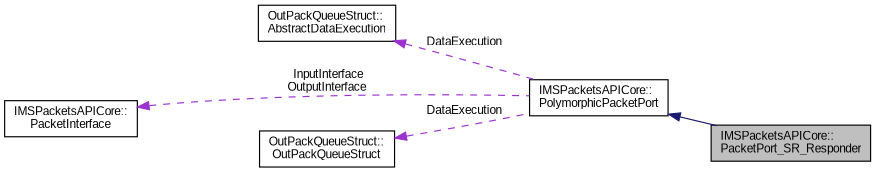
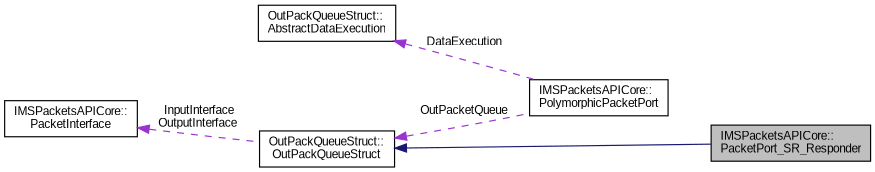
edge "IMSPacketsAPICore:: PolymorphicPacketPort" -> "IMSPacketsAPICore:: PacketInterface": now "OutPackQueueStruct:: OutPackQueueStruct" -> "IMSPacketsAPICore:: PacketInterface"
edge "IMSPacketsAPICore:: PolymorphicPacketPort" -> "OutPackQueueStruct:: OutPackQueueStruct": label " DataExecution" -> " OutPacketQueue"
edge "IMSPacketsAPICore:: PacketPort_SR_Responder" -> "IMSPacketsAPICore:: PolymorphicPacketPort": now "IMSPacketsAPICore:: PacketPort_SR_Responder" -> "OutPackQueueStruct:: OutPackQueueStruct"
